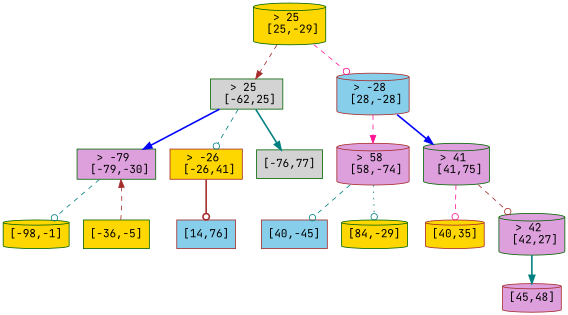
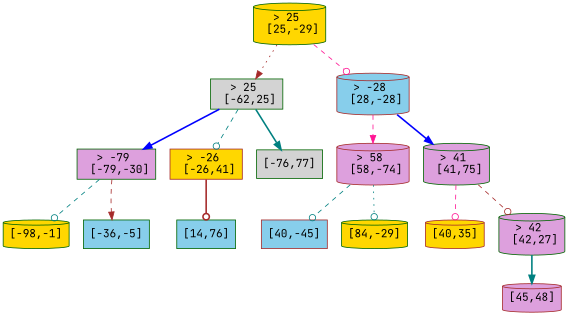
edge "> 25 [25,-29]" -> "> 25 [-62,25]": style dashed -> dotted
edge "[-36,-5]" -> "> -79 [-79,-30]": reversed
node "[-36,-5]": fillcolor gold -> skyblue
node "[14,76]": color brown -> darkgreen
